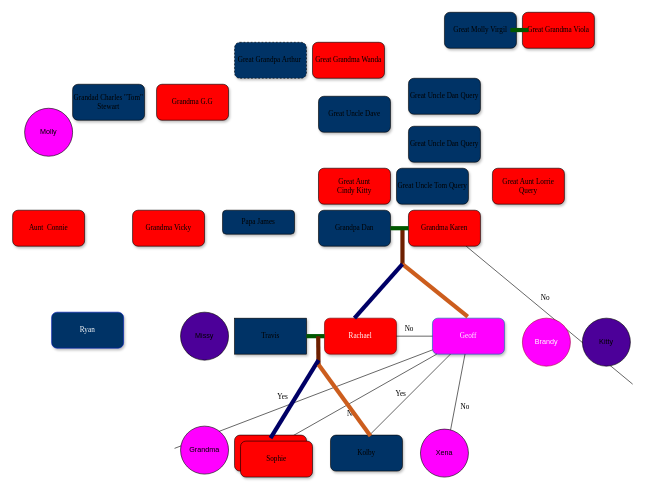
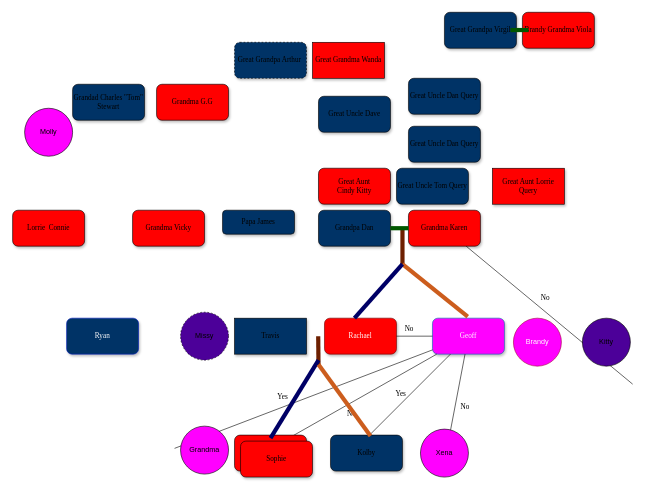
node "Great Molly Virgil": label "Great Molly Virgil" -> "Great Grandpa Virgil"
node "Great Grandma Viola": label "Great Grandma Viola" -> "Brandy Grandma Viola"
node "Great Grandma Wanda": shape rounded rectangle -> rectangle
node "Great Aunt Lorrie Query": shape rounded rectangle -> rectangle
node "Aunt Connie": label "Aunt Connie" -> "Lorrie Connie"
node "Ryan": moved (87, 330) -> (102, 336)
node "Missy": style solid -> dashed
edge "Travis" -- "Rachael": removed
node "Brandy": moved (546, 342) -> (537, 342)
